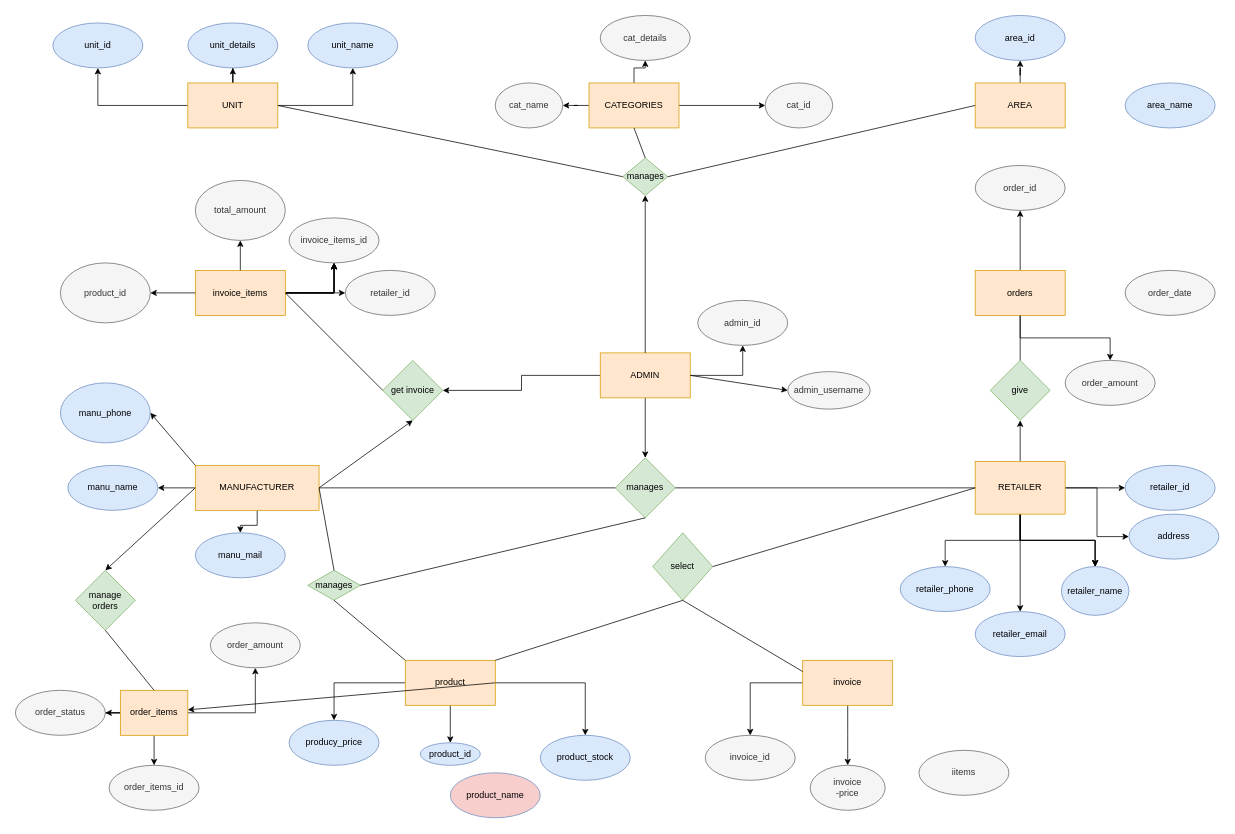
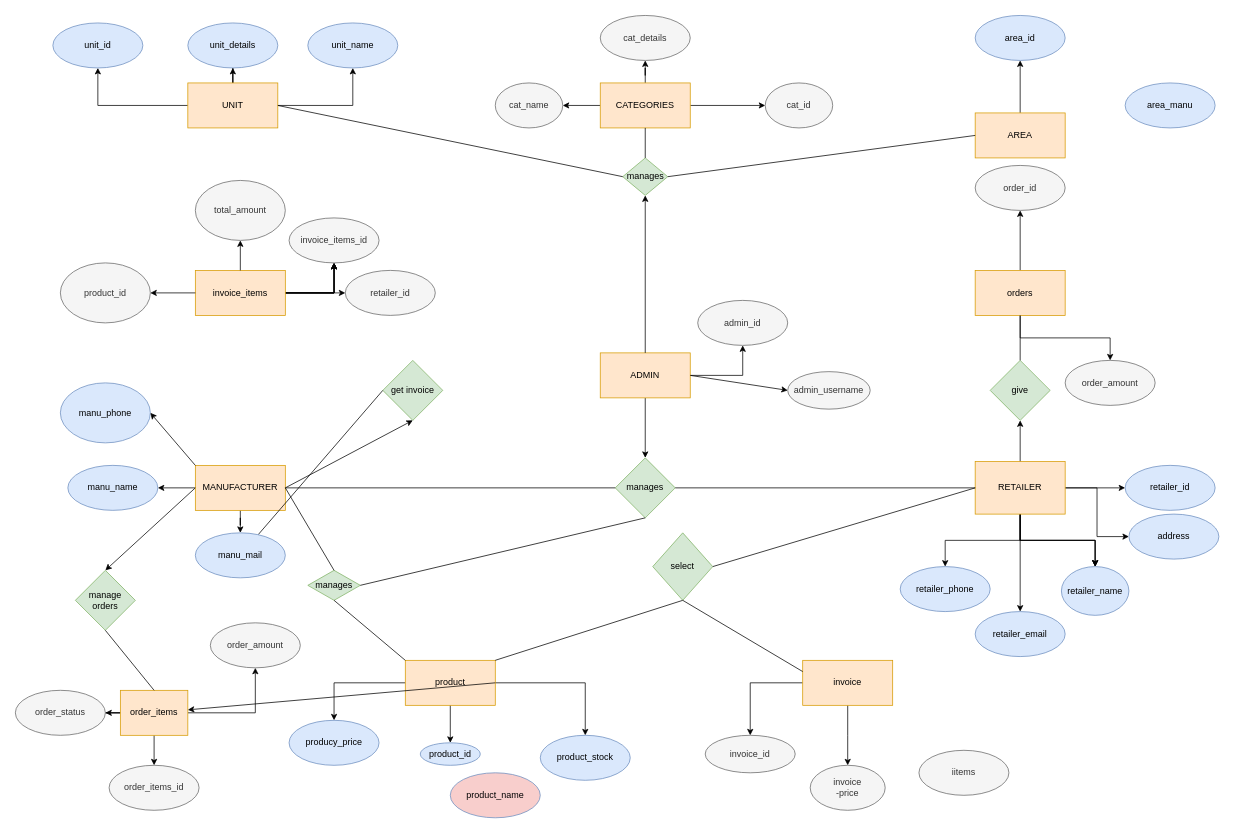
node "CATEGORIES": moved (634, 105) -> (645, 105)
node "AREA": moved (1020, 105) -> (1020, 135)
node "area_name": label "area_name" -> "area_manu"
node "order_date": removed
edge "invoice_items" -- "get invoice": now "manu_mail" -- "get invoice"
edge "ADMIN" -> "get invoice": removed
node "MANUFACTURER": size 124x45 -> 90x45
node "invoice_id": size 90x45 -> 90x38
